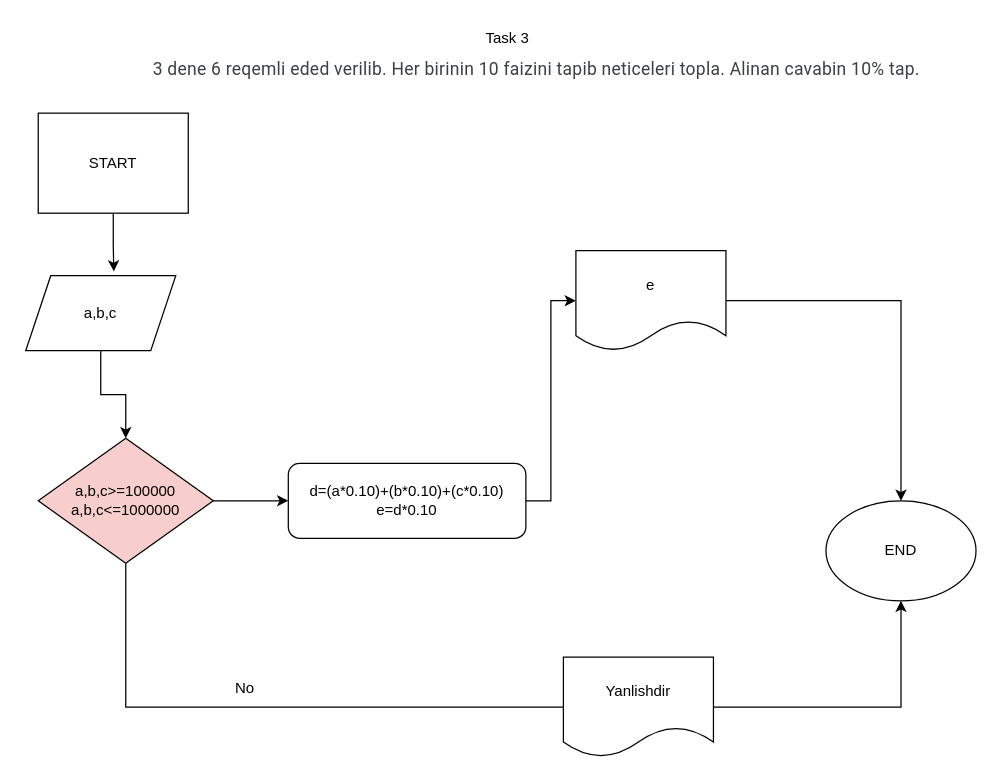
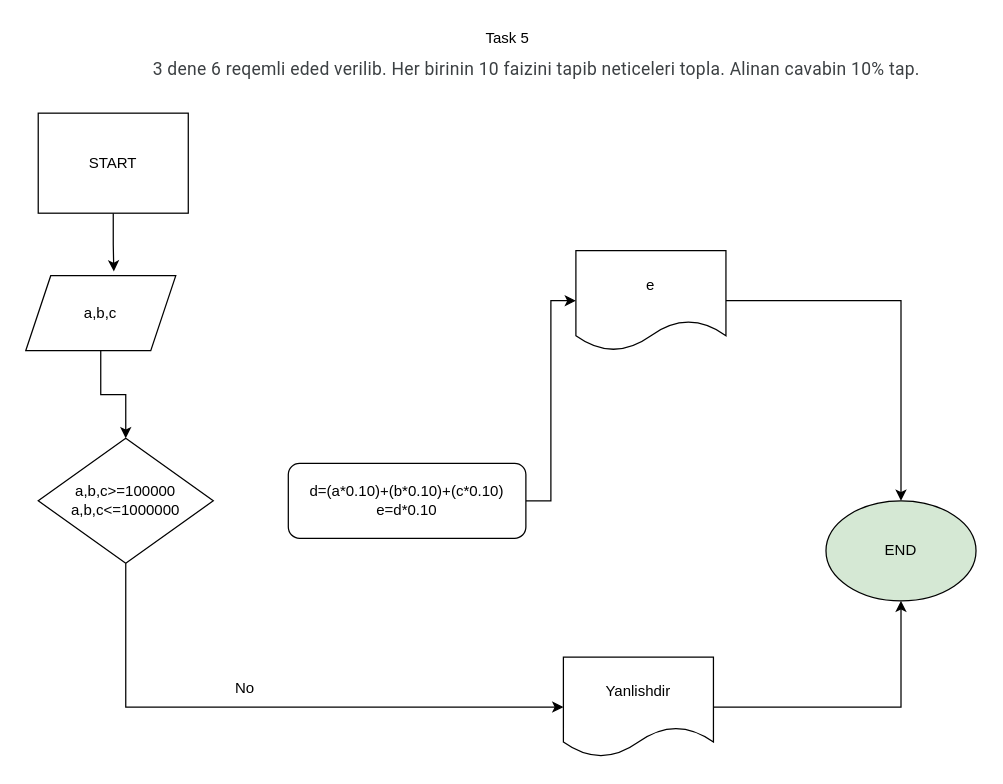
node "Task 3": label "Task 3" -> "Task 5"
node "a,b,c>=100000 a,b,c<=1000000": fillcolor #f8cecc -> #ffffff
edge "a,b,c>=100000 a,b,c<=1000000" -> "d=(a*0.10)+(b*0.10)+(c*0.10) e=d*0.10": removed
node "END": fillcolor #ffffff -> #d5e8d4
edge "a,b,c>=100000 a,b,c<=1000000" -- "Yanlishdir": arrowhead none -> classic
